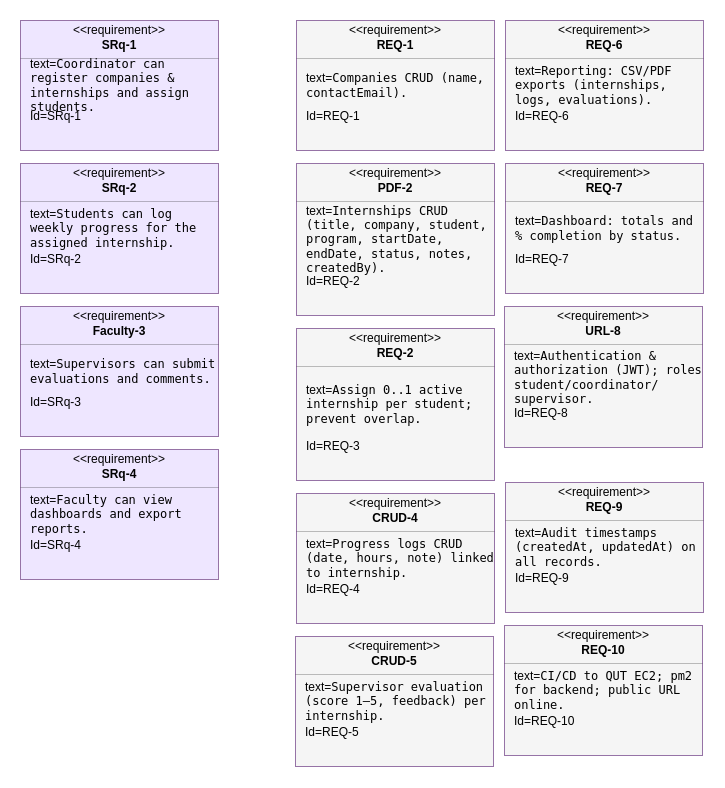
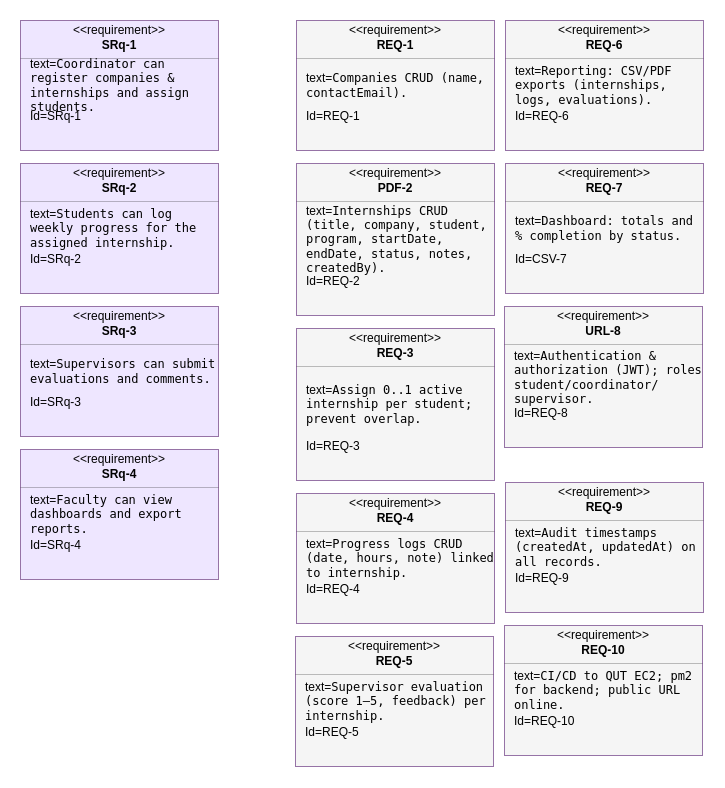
node "Id=REQ-7": label "Id=REQ-7" -> "Id=CSV-7"
node "Faculty-3": label "Faculty-3" -> "SRq-3"
node "REQ-2": label "REQ-2" -> "REQ-3"
node "CRUD-4": label "CRUD-4" -> "REQ-4"
node "CRUD-5": label "CRUD-5" -> "REQ-5"
